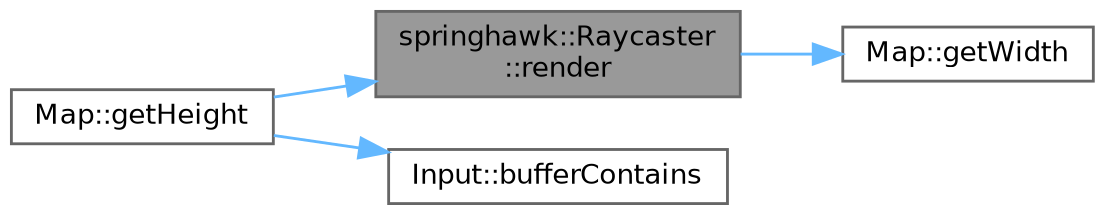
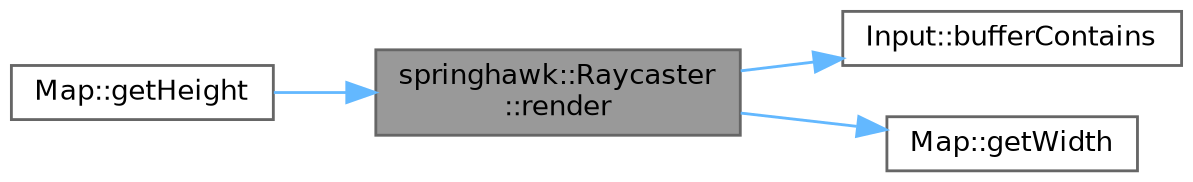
edge "Map::getHeight" -> "Input::bufferContains": now "springhawk::Raycaster ::render" -> "Input::bufferContains"
